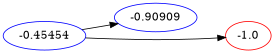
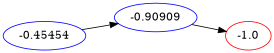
edge "-0.45454" -> "-1.0": now "-0.90909" -> "-1.0"
